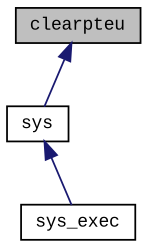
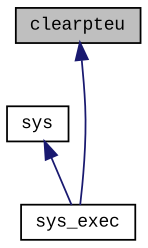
edge "sys" -> "clearpteu": now "sys_exec" -> "clearpteu"
